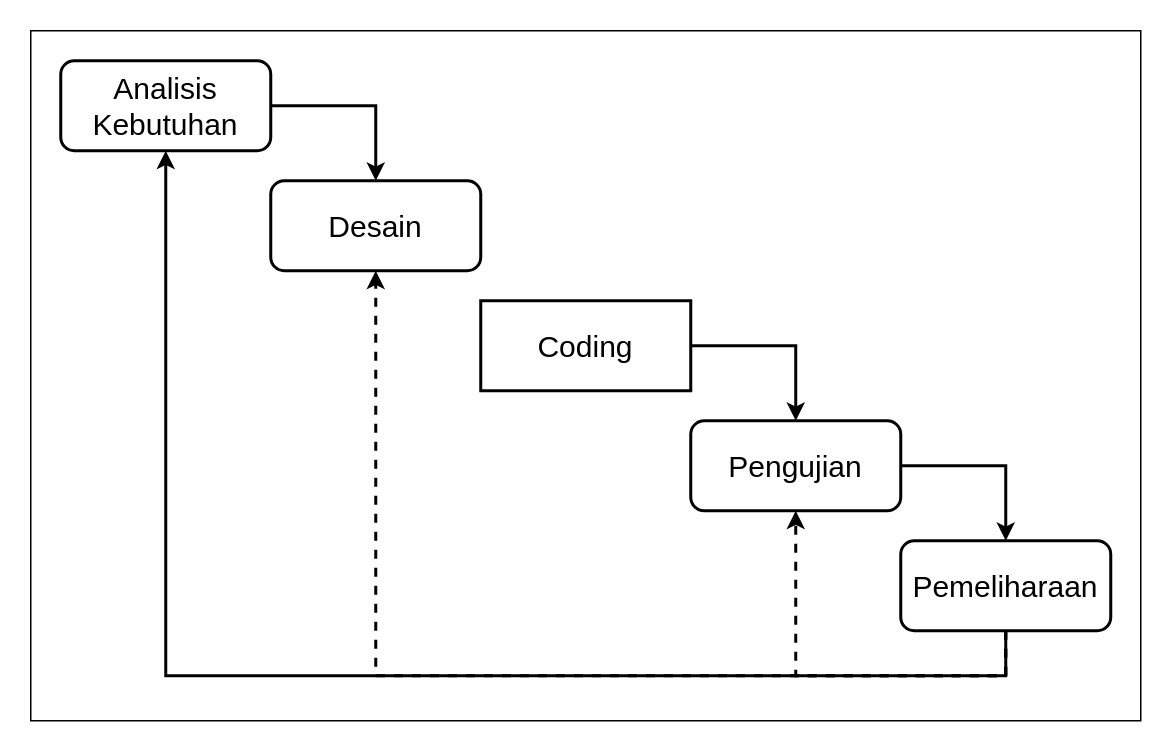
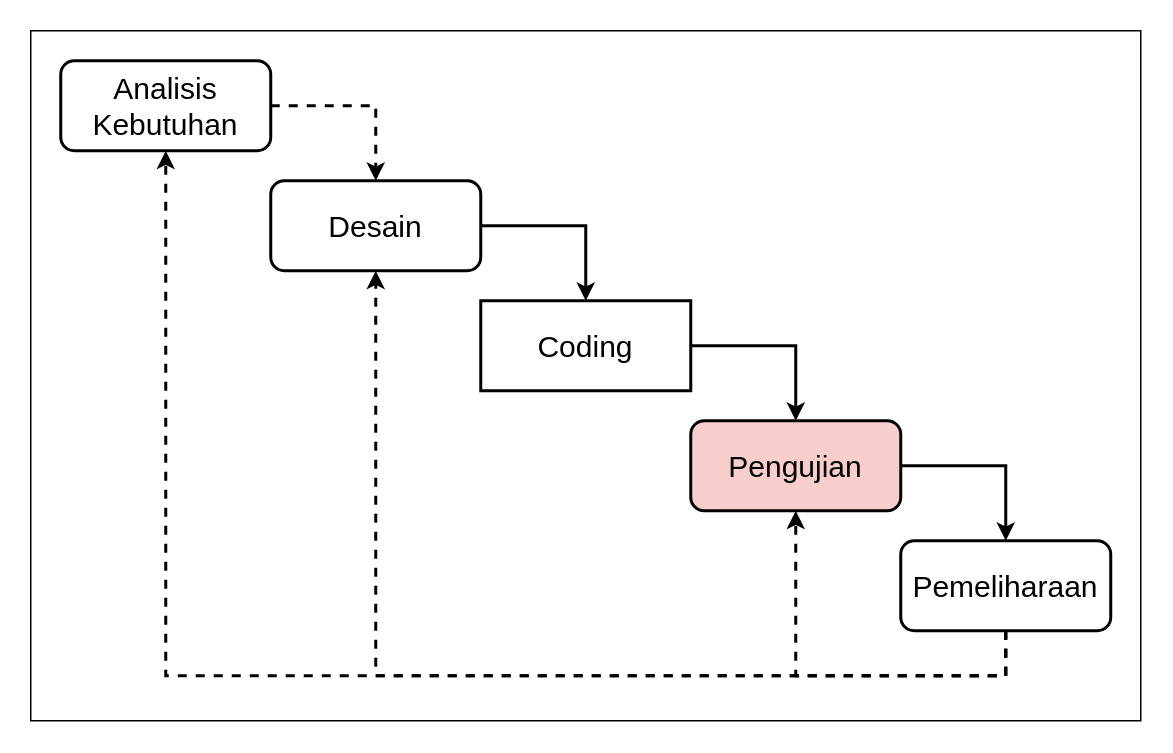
edge "Analisis Kebutuhan" -> "Desain": style solid -> dashed
edge "Desain" -> "Coding": added
node "Pengujian": fillcolor #ffffff -> #f8cecc
edge "Pemeliharaan" -> "Analisis Kebutuhan": style solid -> dashed
